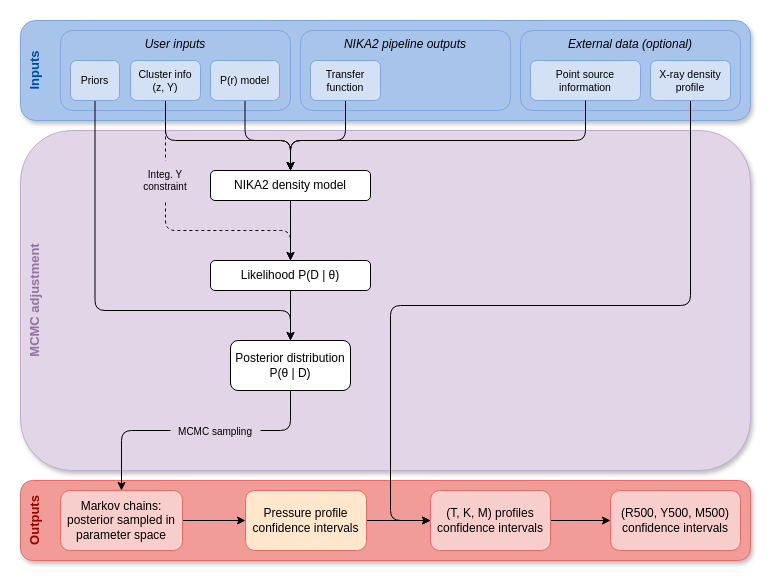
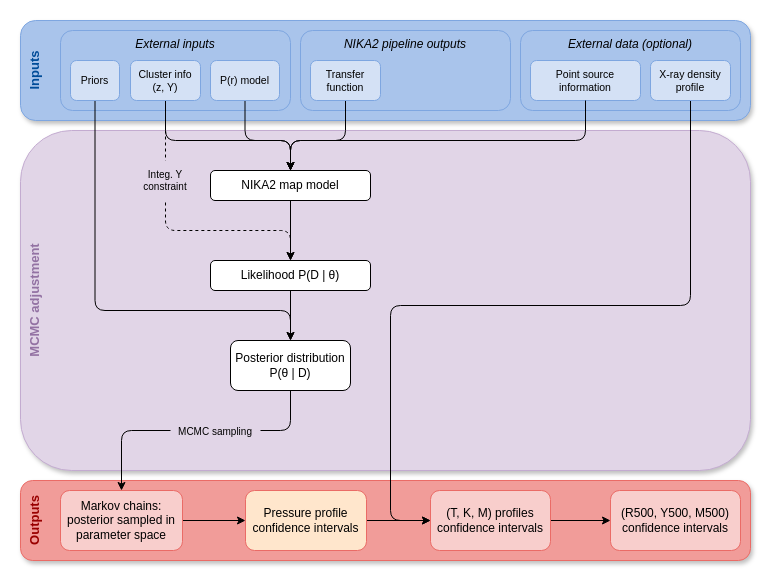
node "User inputs": label "User inputs" -> "External inputs"
node "NIKA2 density model": label "NIKA2 density model" -> "NIKA2 map model"
